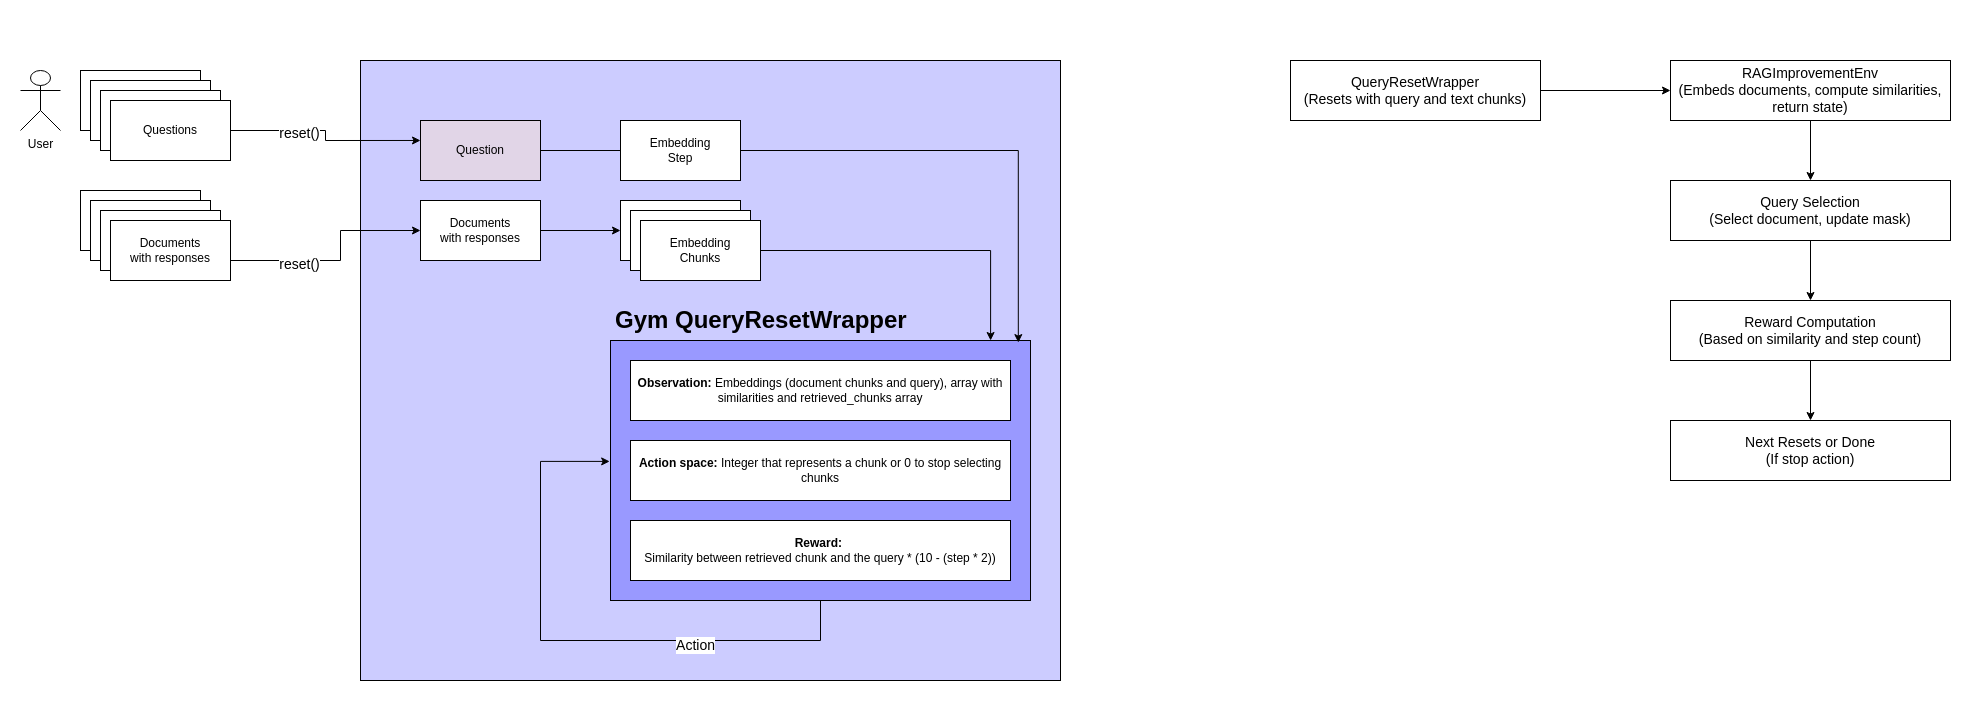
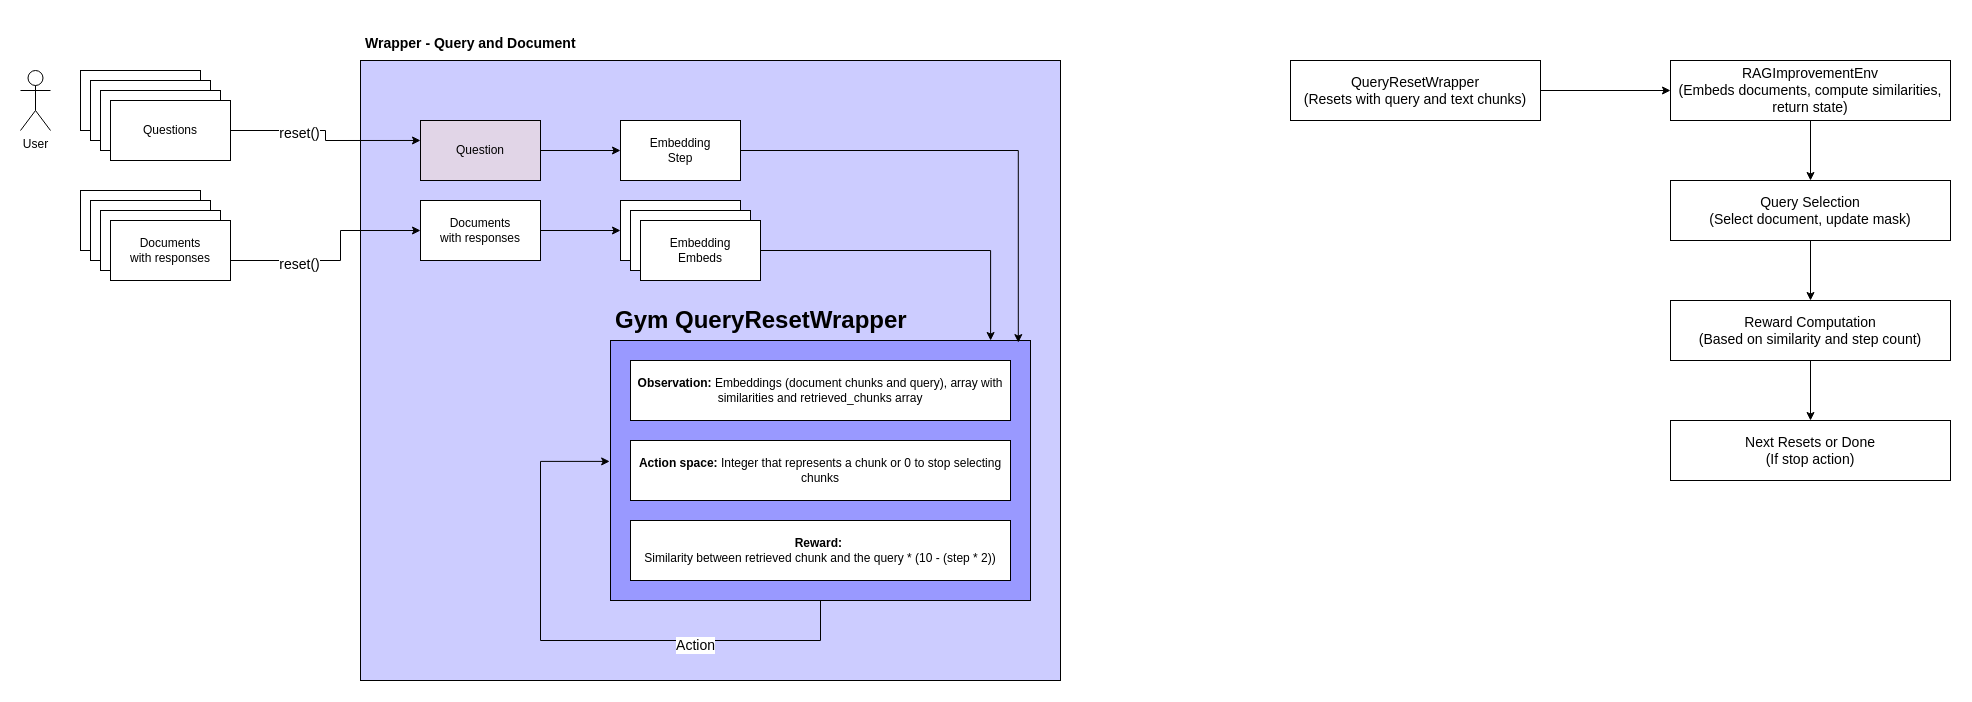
node "Wrapper - Query and Document": added
node "User": size 40x60 -> 30x60
edge "Question" -- "Embedding Step": arrowhead none -> classic
node "Embedding Chunks": label "Embedding Chunks" -> "Embedding Embeds"
